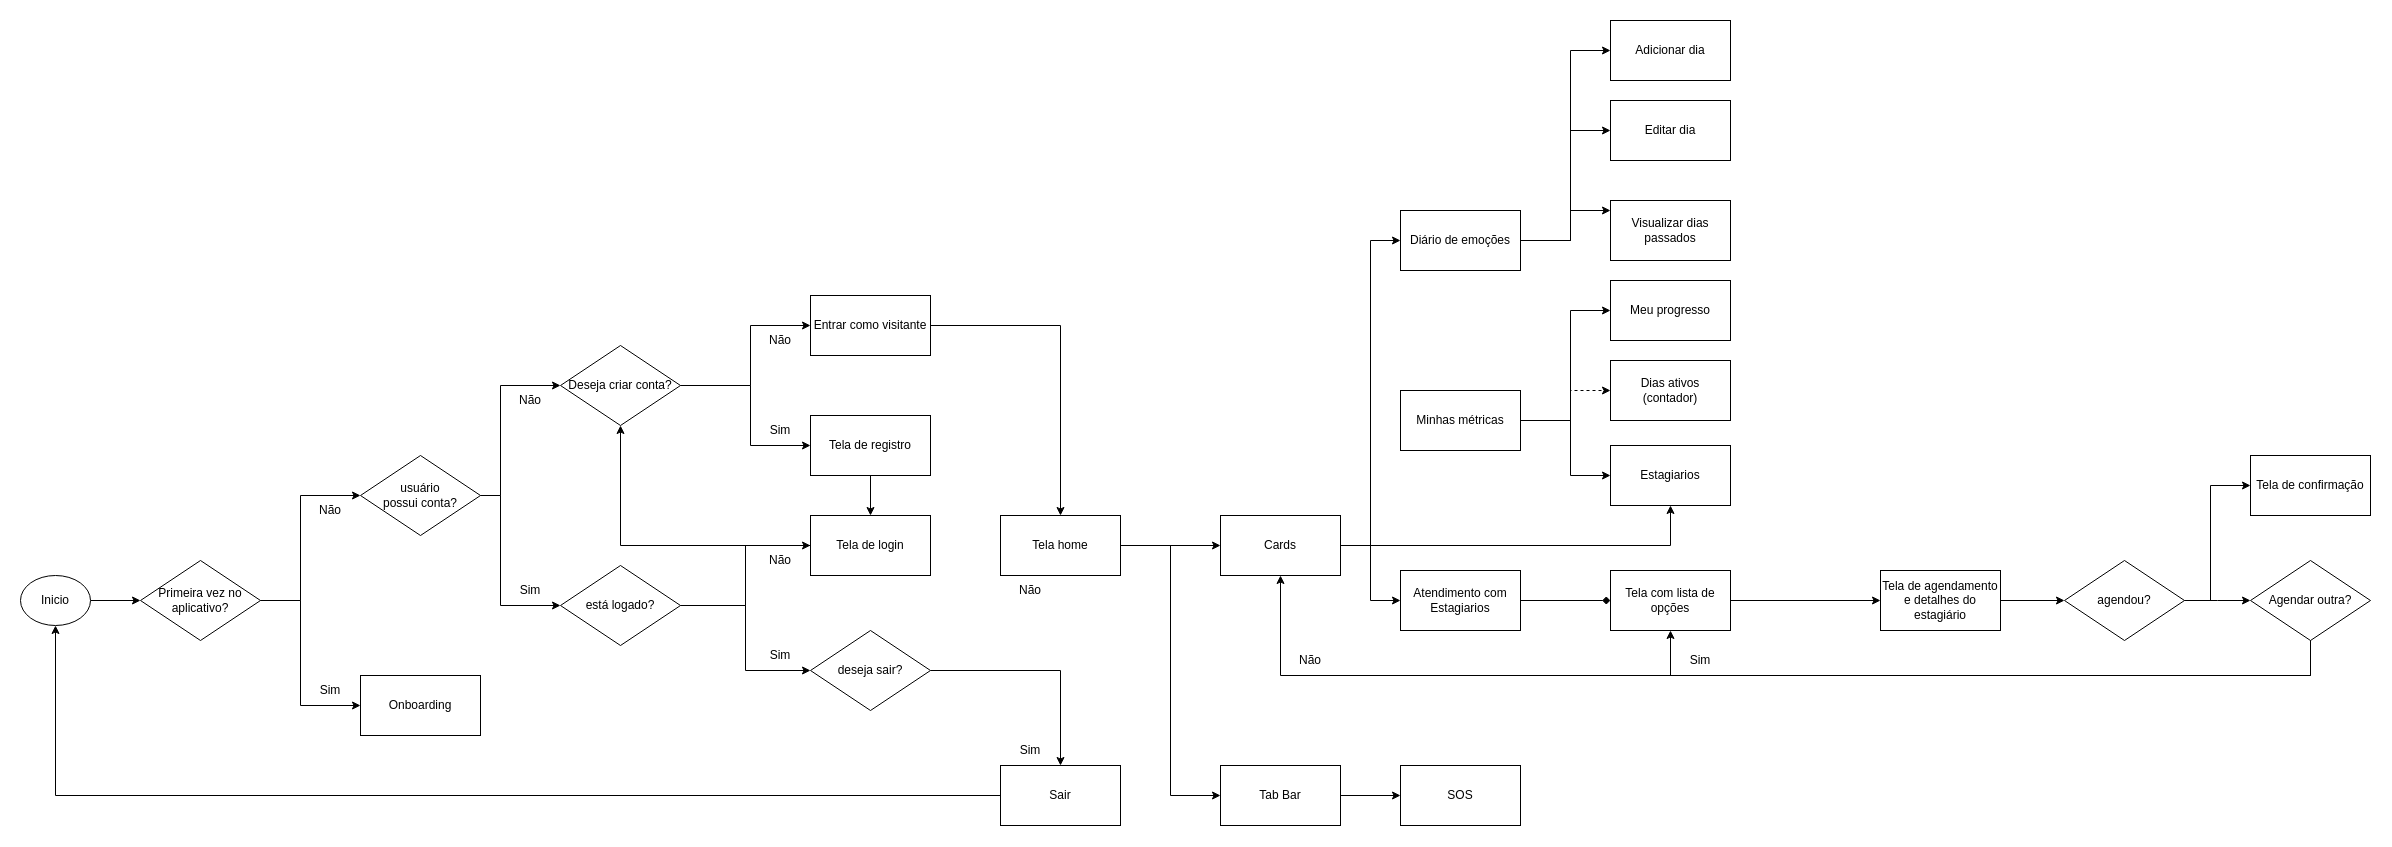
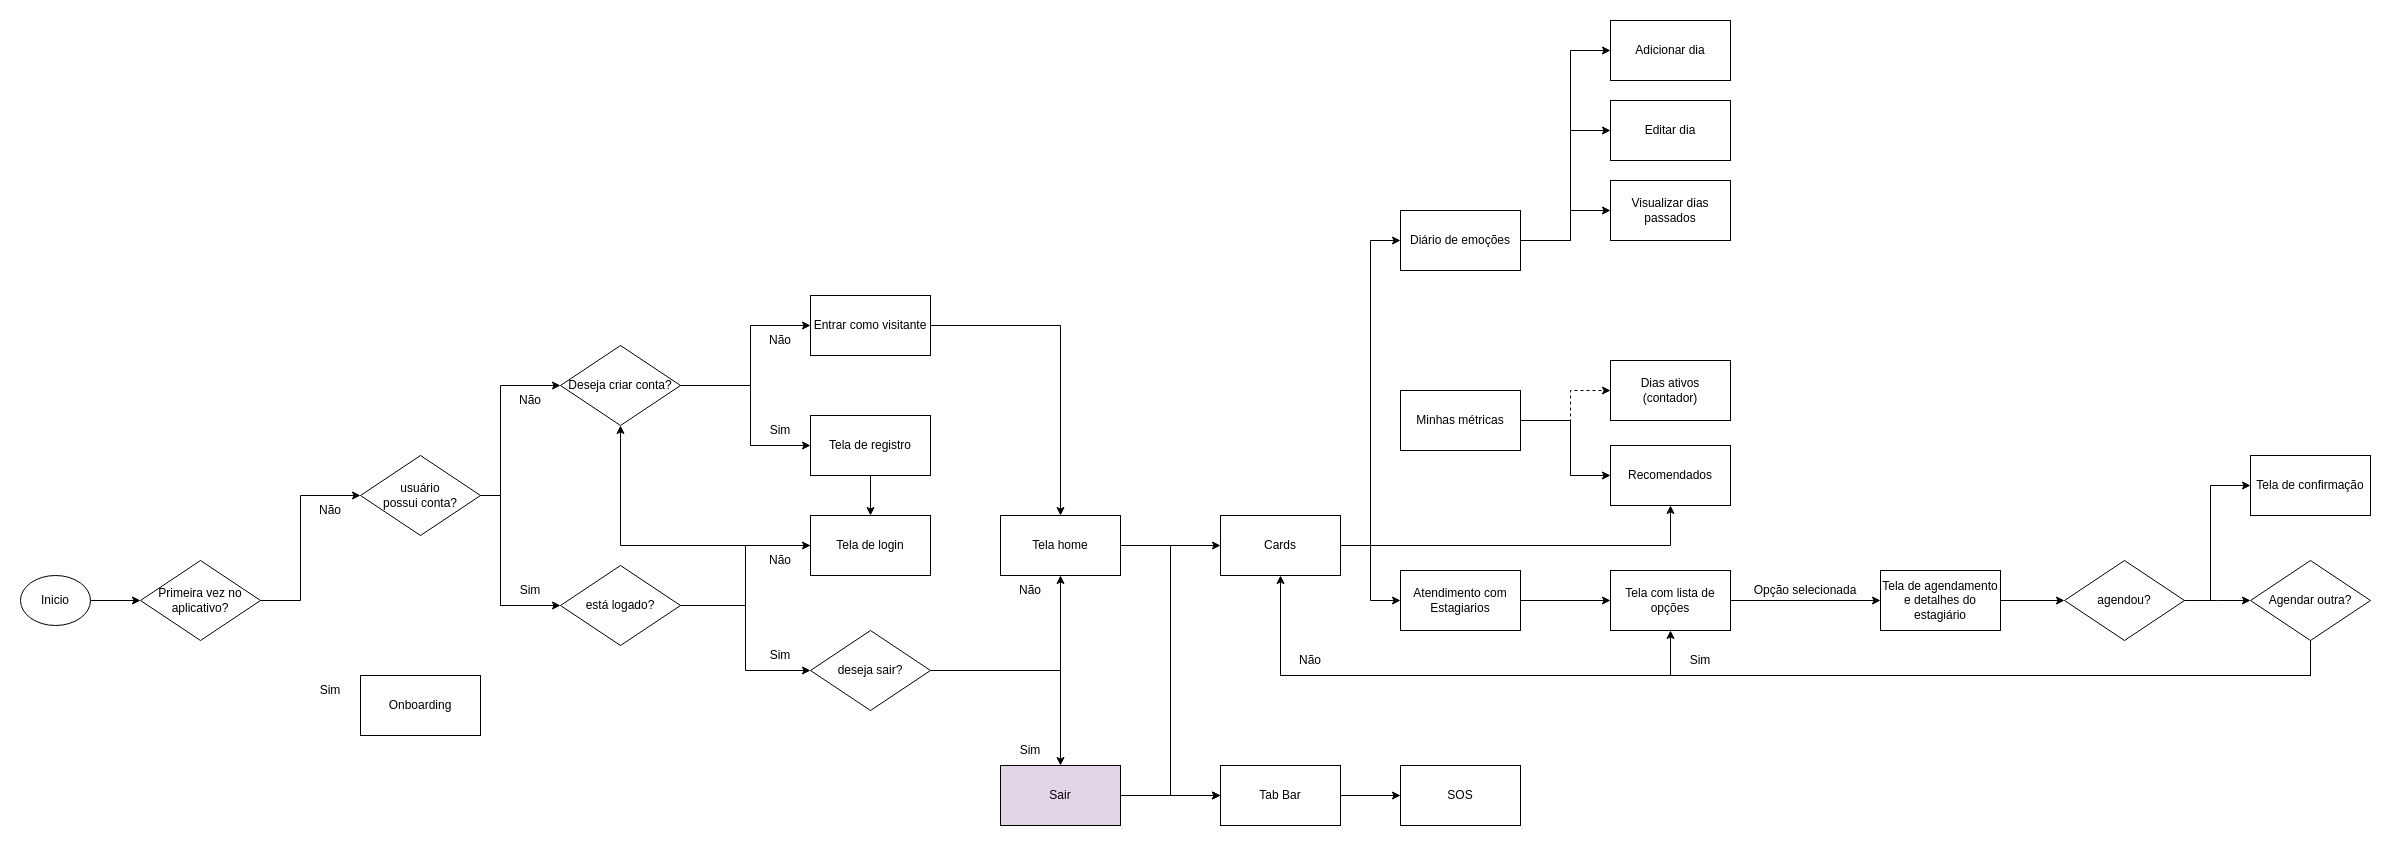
node "Visualizar dias passados": moved (1671, 231) -> (1671, 211)
node "Meu progresso": removed
edge "Minhas métricas" -> "Meu progresso": removed
node "Estagiarios": label "Estagiarios" -> "Recomendados"
node "Opção selecionada": added
edge "Atendimento com Estagiarios" -> "Tela com lista de opções": arrowhead diamond -> classic
edge "deseja sair?" -> "Tela home": added
edge "Primeira vez no aplicativo?" -> "Onboarding": removed
edge "Sair" -> "Inicio": now "Sair" -> "Tab Bar"
node "Sair": fillcolor #ffffff -> #e1d5e7
